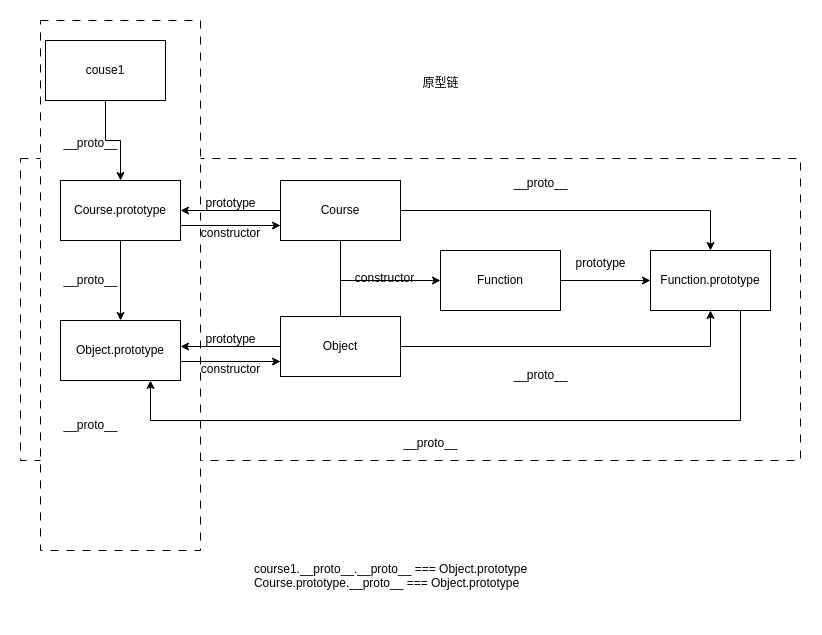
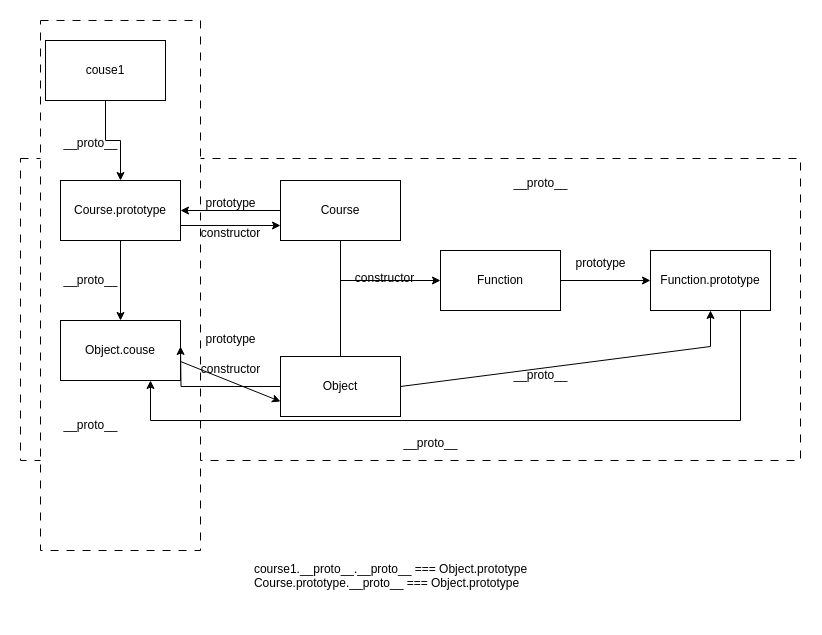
node "原型链": removed
edge "Course" -> "Function.prototype": removed
node "Object": moved (341, 347) -> (341, 387)
node "Object.prototype": label "Object.prototype" -> "Object.couse"
